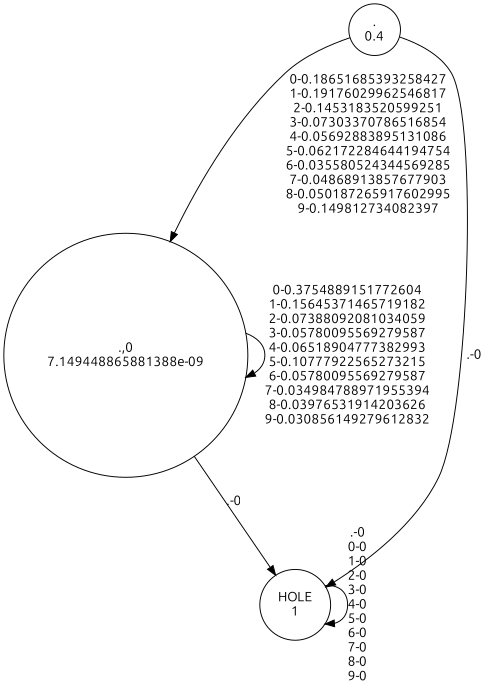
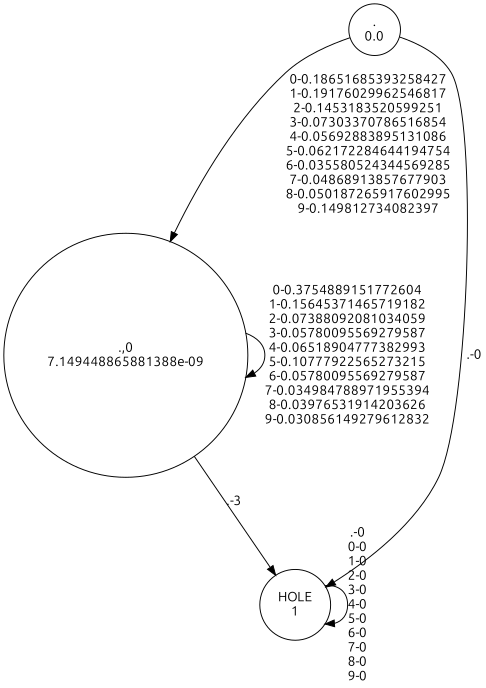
node ". 0.4": label ". 0.4" -> ". 0.0"
edge ".,0 7.149448865881388e-09" -> "HOLE 1": label ".-0" -> ".-3"
